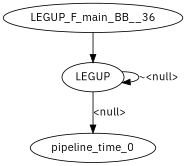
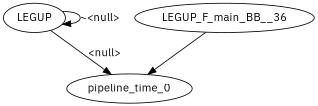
edge "LEGUP_F_main_BB__36" -> "LEGUP": now "LEGUP_F_main_BB__36" -> "pipeline_time_0"
